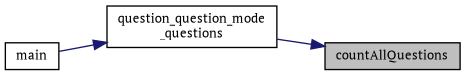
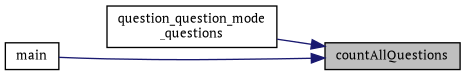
edge "main" -> "question_question_mode _questions": now "main" -> "countAllQuestions"
